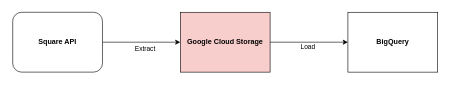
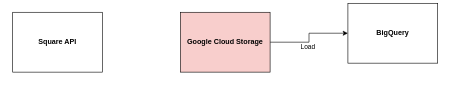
node "Square API": shape rounded rectangle -> rectangle
edge "Square API" -> "Google Cloud Storage": removed, label "Extract"
node "BigQuery": moved (393, 42) -> (393, 33)
